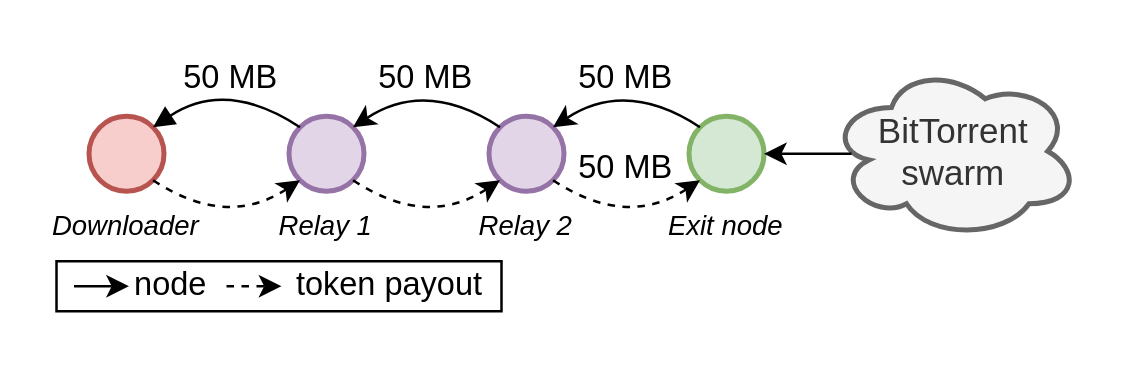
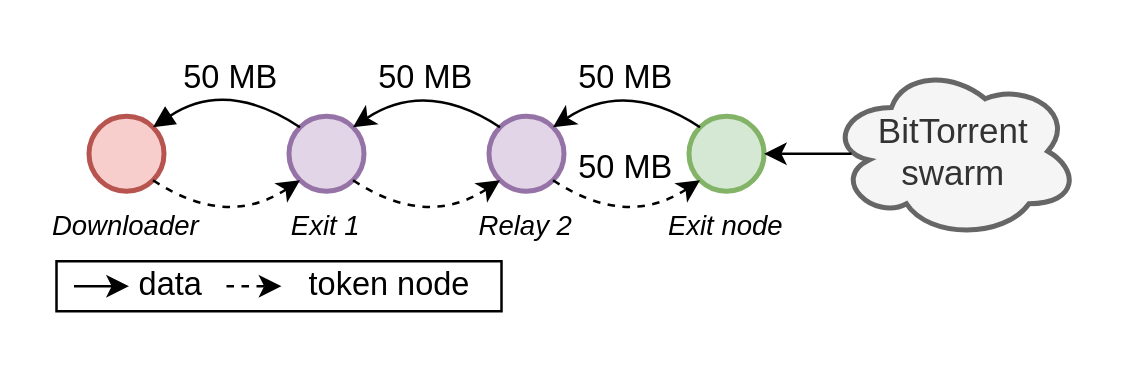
node "Relay 1": label "Relay 1" -> "Exit 1"
node "node": label "node" -> "data"
node "token payout": label "token payout" -> "token node"
